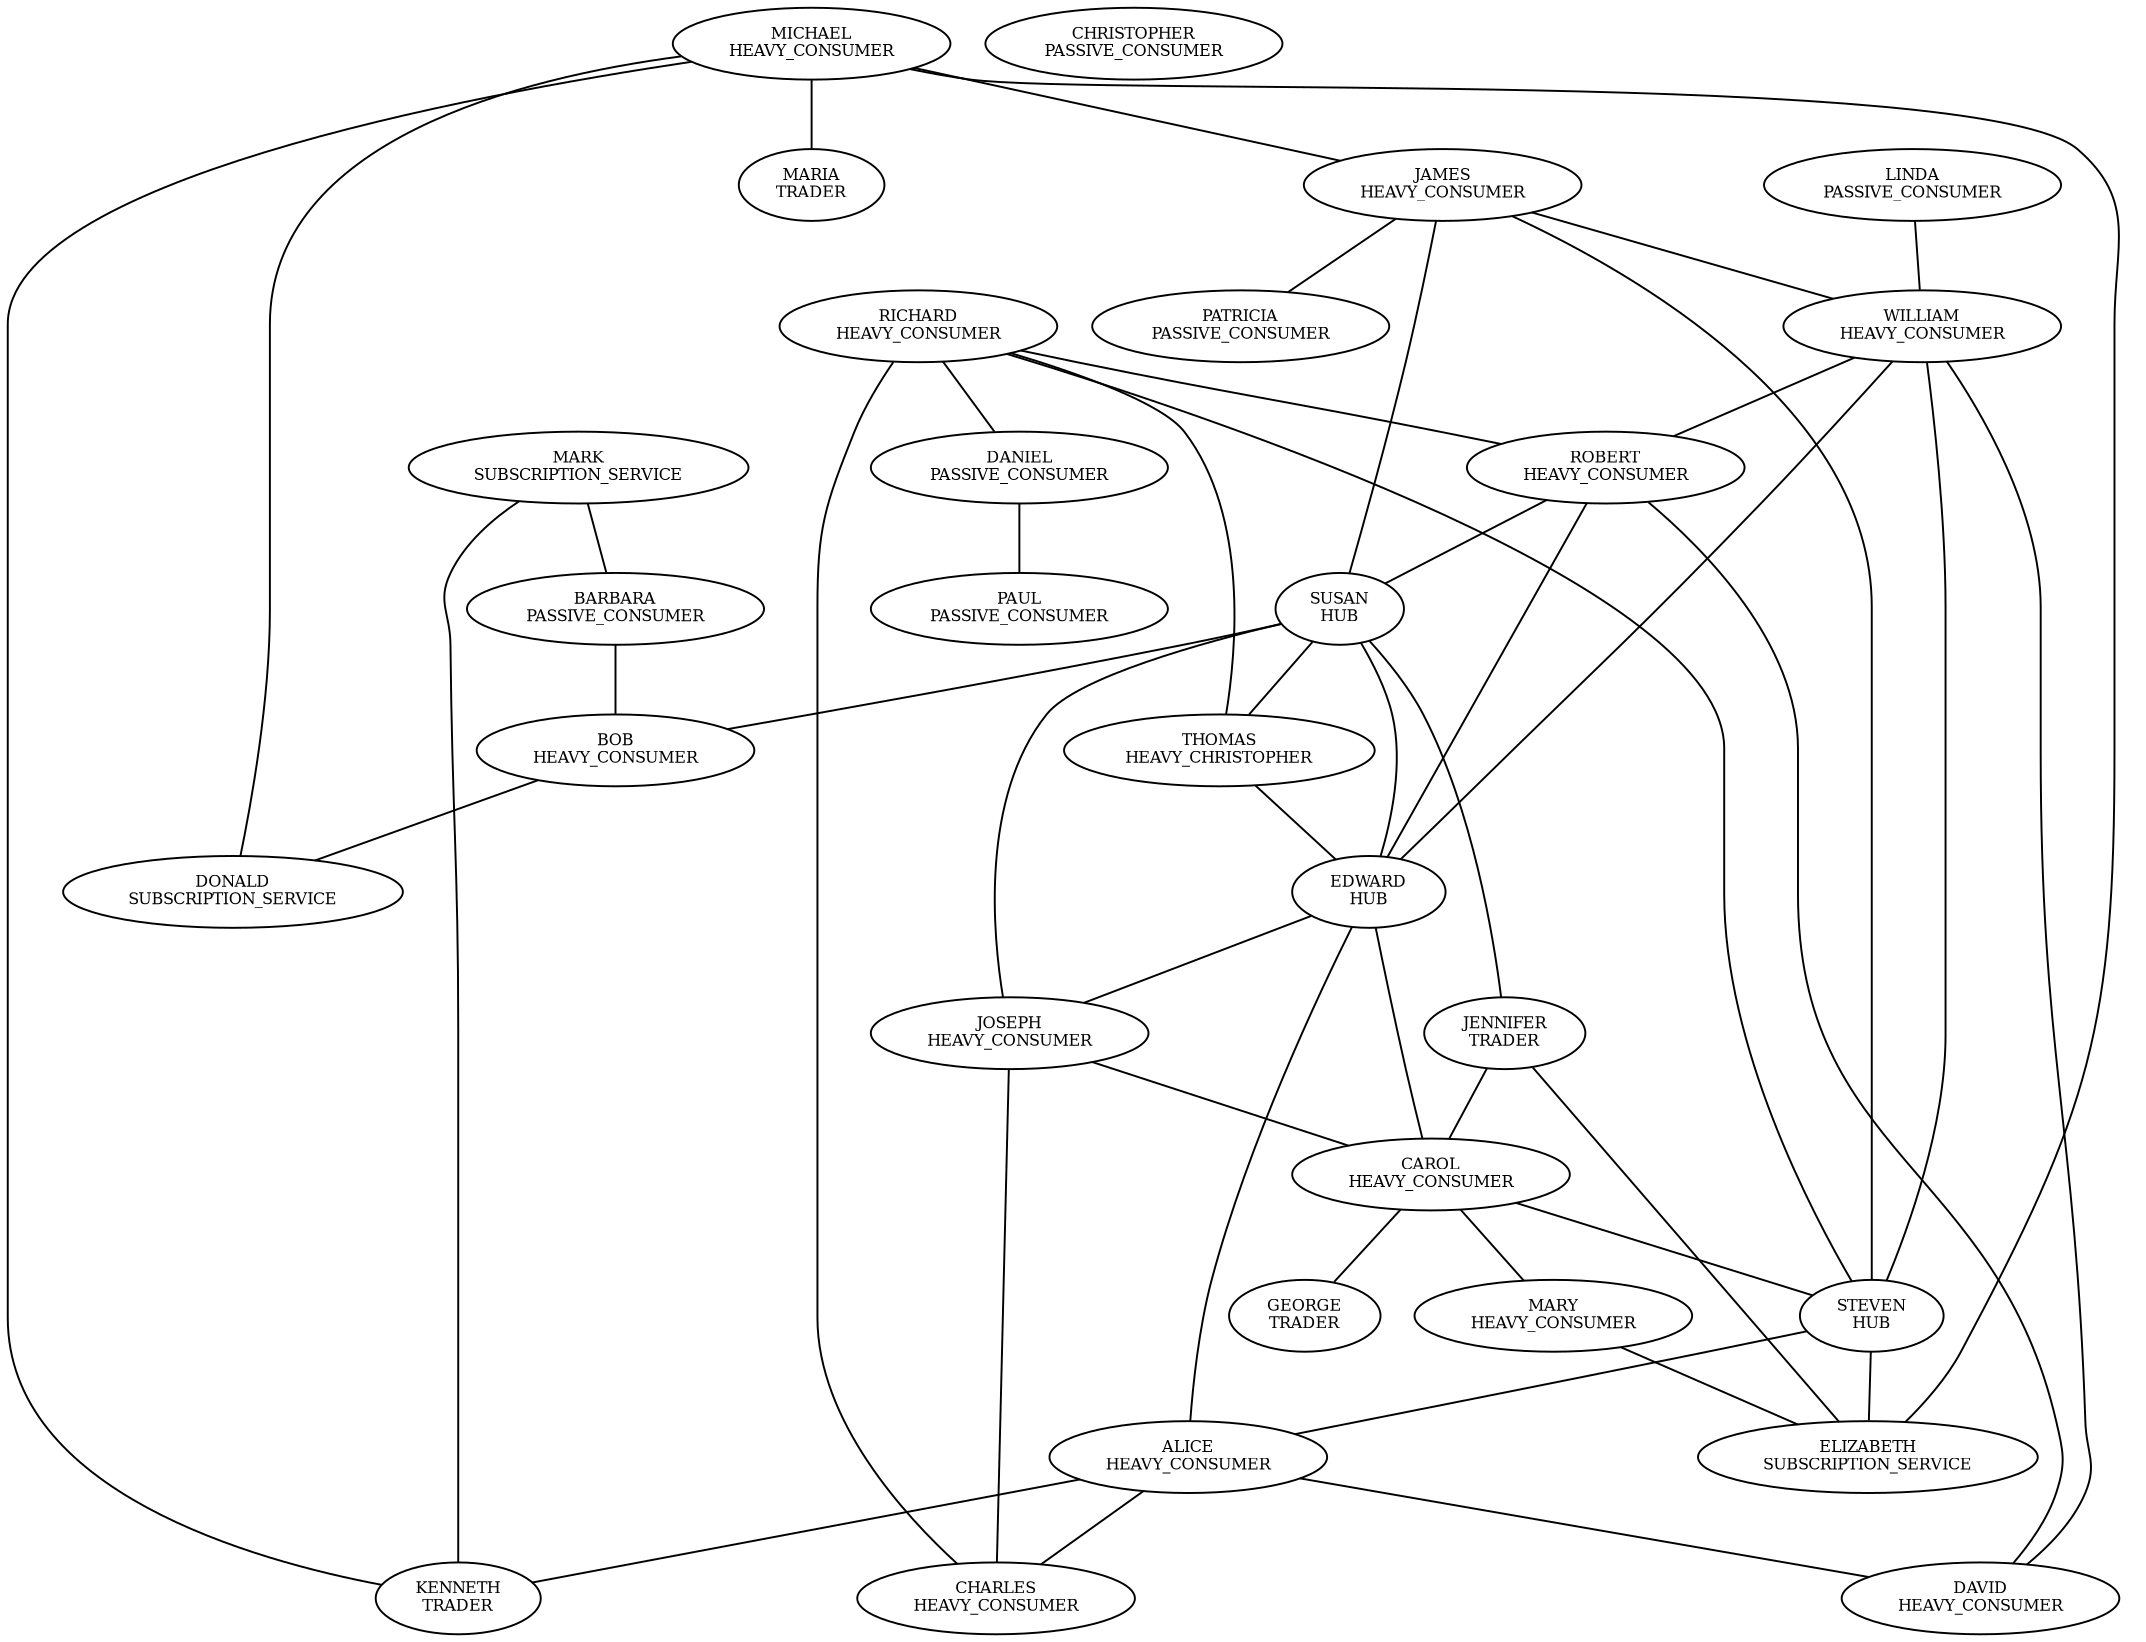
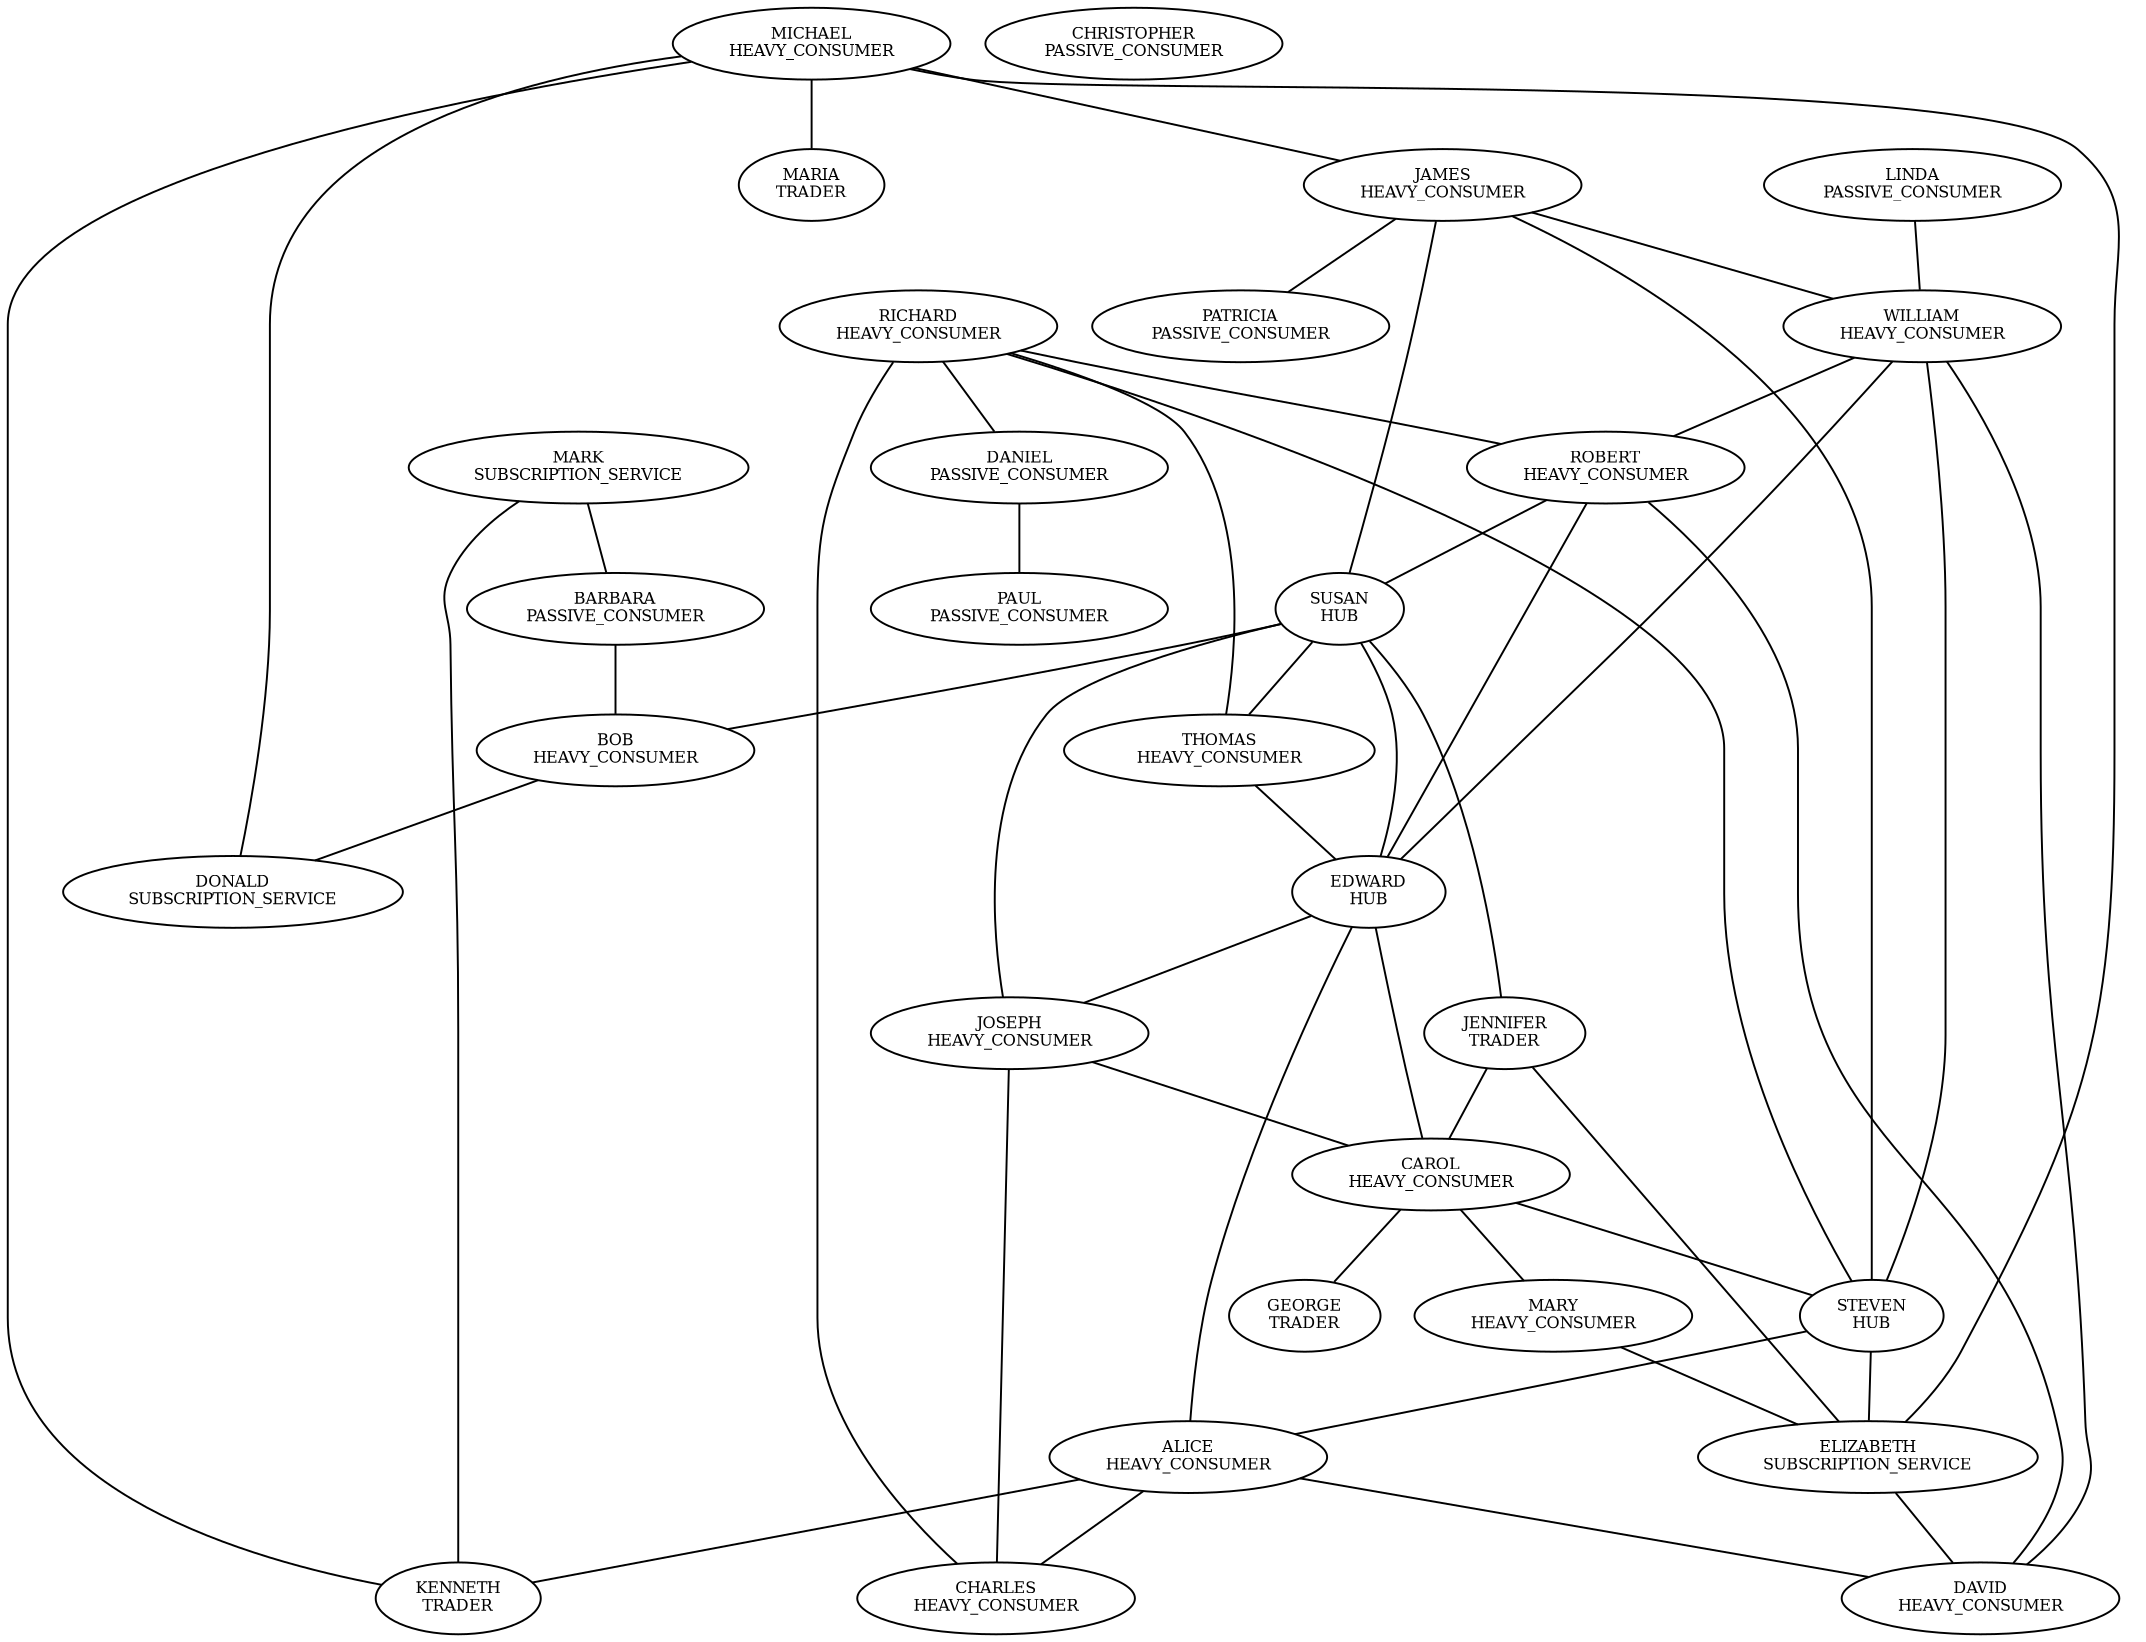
node "THOMAS HEAVY_CHRISTOPHER": label "THOMAS HEAVY_CHRISTOPHER" -> "THOMAS HEAVY_CONSUMER"
edge "ELIZABETH SUBSCRIPTION_SERVICE" -- "DAVID HEAVY_CONSUMER": added
